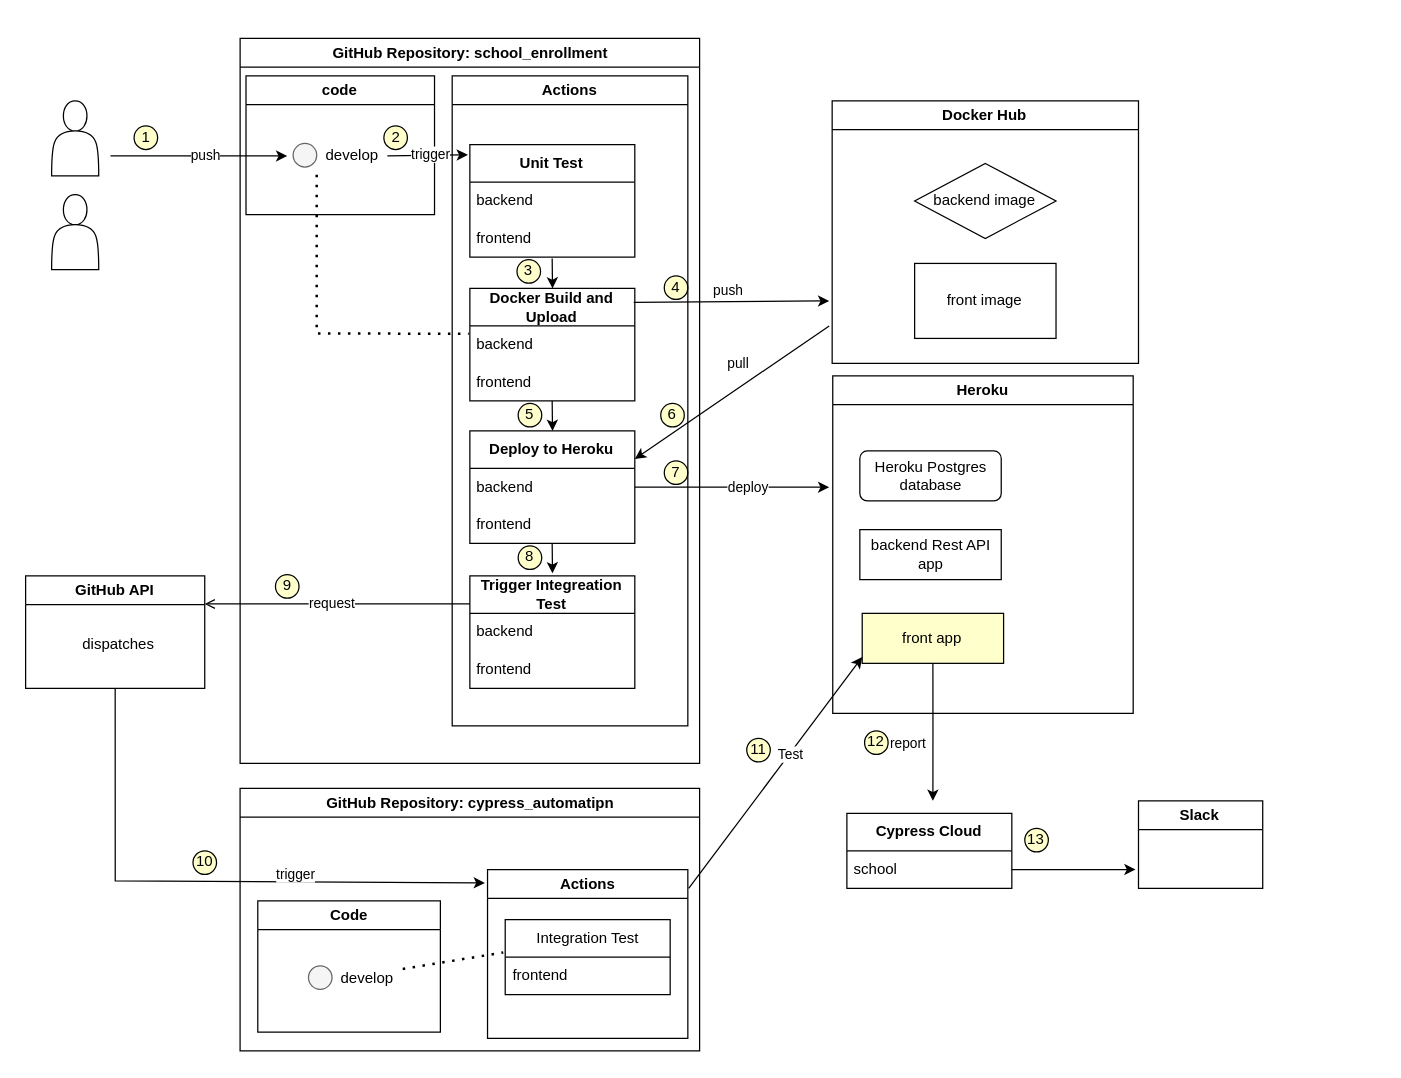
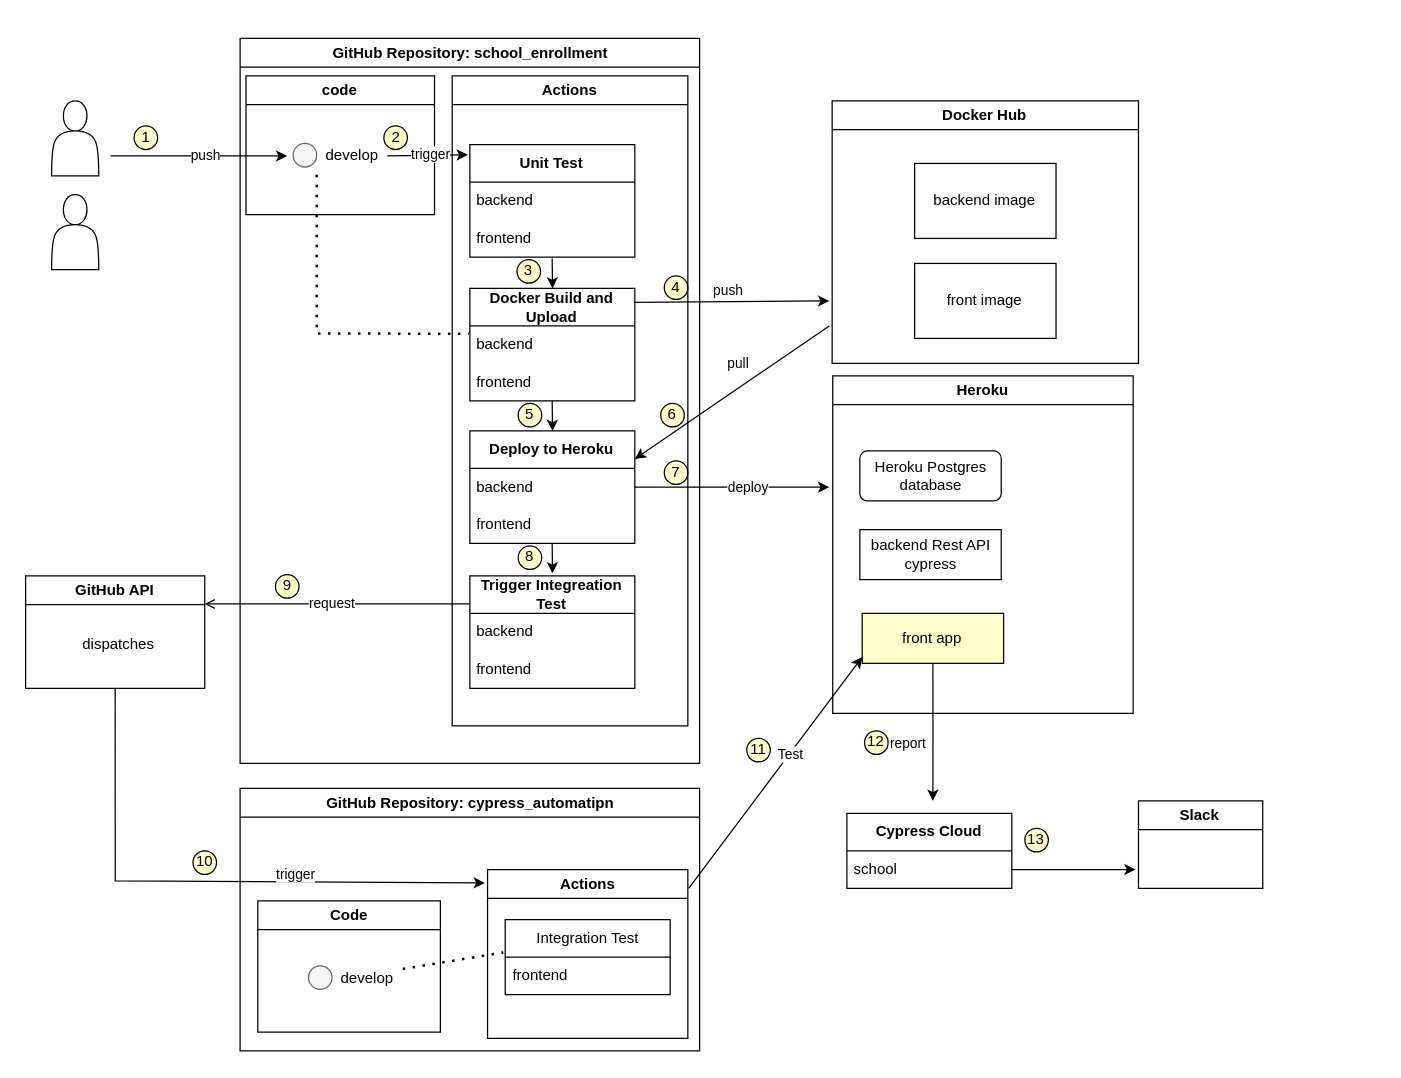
node "backend image": shape diamond -> rectangle
node "backend Rest API app": label "backend Rest API app" -> "backend Rest API cypress"
